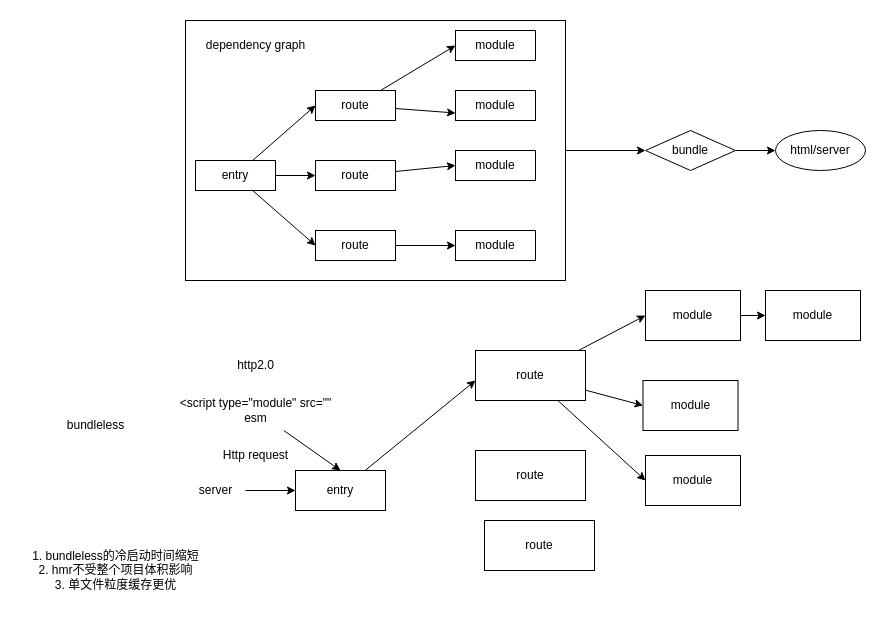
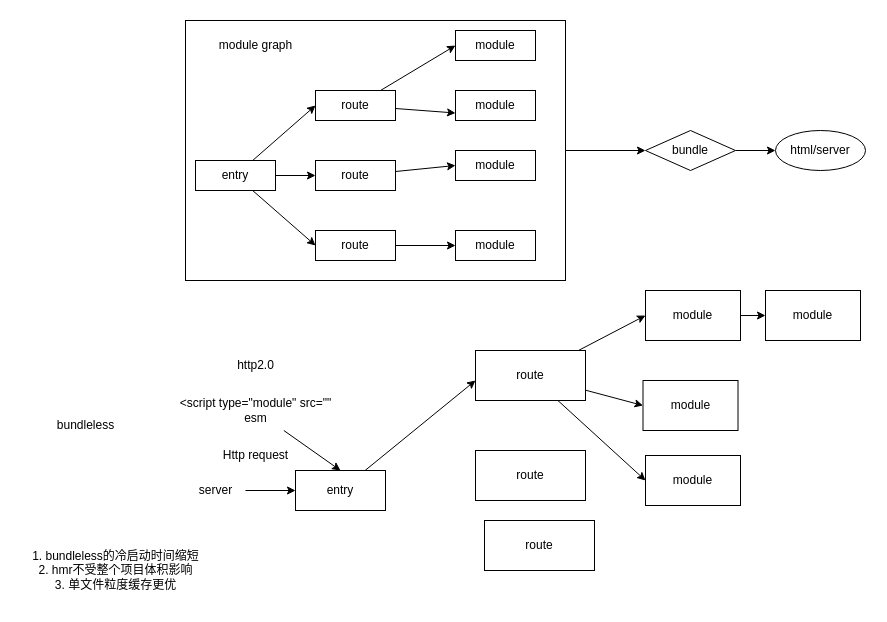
node "dependency graph": label "dependency graph" -> "module graph"
node "bundleless": moved (96, 426) -> (86, 426)
